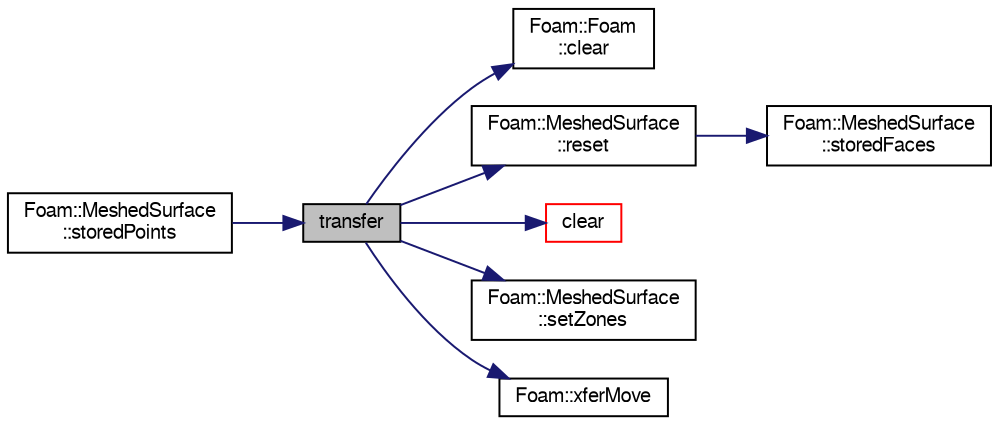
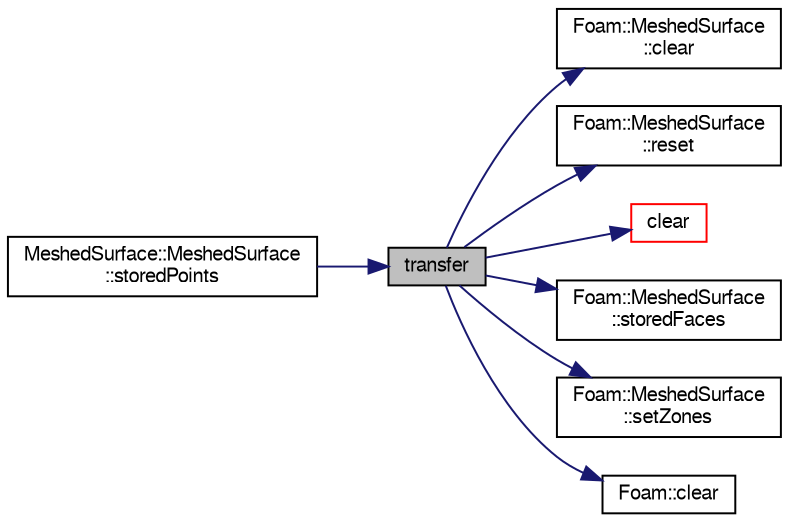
node "Foam::Foam ::clear": label "Foam::Foam ::clear" -> "Foam::MeshedSurface ::clear"
edge "Foam::MeshedSurface ::reset" -> "Foam::MeshedSurface ::storedFaces": now "transfer" -> "Foam::MeshedSurface ::storedFaces"
node "Foam::MeshedSurface ::storedPoints": label "Foam::MeshedSurface ::storedPoints" -> "MeshedSurface::MeshedSurface ::storedPoints"
node "Foam::xferMove": label "Foam::xferMove" -> "Foam::clear"
